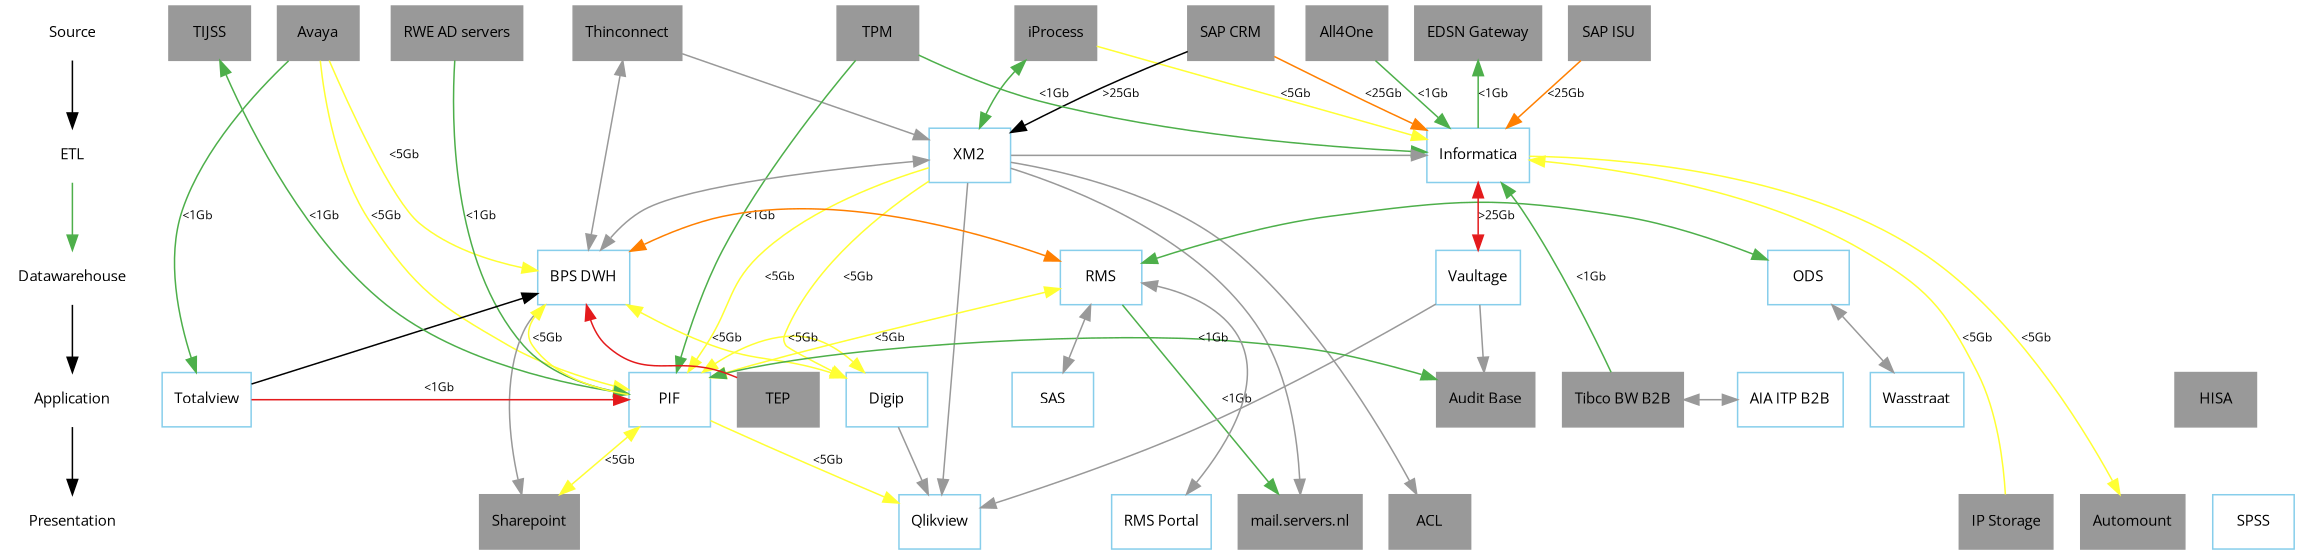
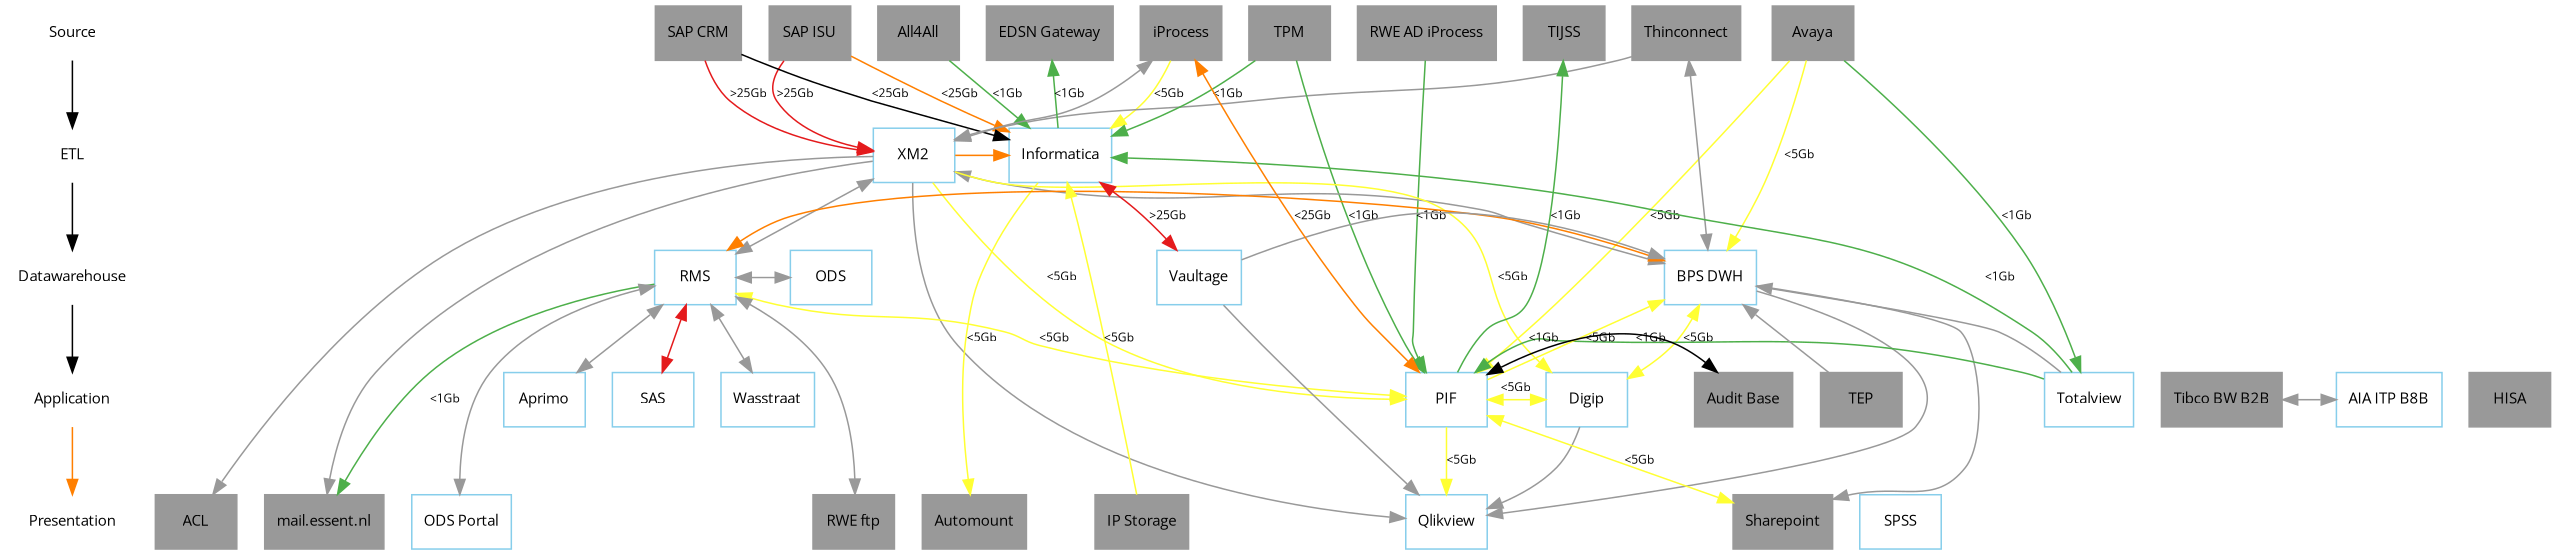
node "RWE AD servers": label "RWE AD servers" -> "RWE AD iProcess"
node "All4One": label "All4One" -> "All4All"
edge "SAP CRM" -> "XM2": color black -> #e41a1c
edge "SAP CRM" -> "Informatica": color #ff7f00 -> black
edge "iProcess" -- "XM2": color #4daf4a -> #999999
edge "SAP ISU" -> "XM2": added, label ">25Gb"
edge "XM2" -> "Informatica": color #999999 -> #ff7f00
edge "RMS" -- "ODS": color #4daf4a -> #999999
edge "ETL" -> "Datawarehouse": color #4daf4a -> black
edge "iProcess" -- "PIF": added, label "<25Gb"
edge "XM2" -- "RMS": added
edge "Tibco BW B2B" -> "Informatica": now "Totalview" -> "Informatica"
edge "Vaultage" -> "Audit Base": now "Vaultage" -> "BPS DWH"
edge "PIF" -- "Audit Base": color #4daf4a -> black
edge "ODS" -- "Wasstraat": now "RMS" -- "Wasstraat"
edge "Totalview" -> "BPS DWH": color black -> #999999
edge "RMS" -- "SAS": color #999999 -> #e41a1c
edge "TEP" -> "BPS DWH": color #e41a1c -> #999999
edge "Totalview" -> "PIF": color #e41a1c -> #4daf4a
node "Aprimo": added
node "AIA ITP B2B": label "AIA ITP B2B" -> "AIA ITP B8B"
edge "Application" -> "Presentation": color black -> #ff7f00
edge "BPS DWH" -> "Qlikview": added
node "RWE ftp": added
node "RMS Portal": label "RMS Portal" -> "ODS Portal"
node "mail.servers.nl": label "mail.servers.nl" -> "mail.essent.nl"
